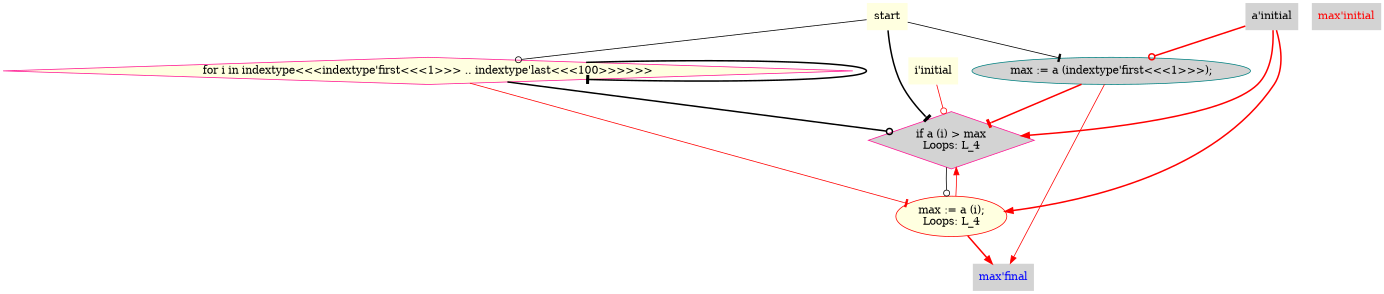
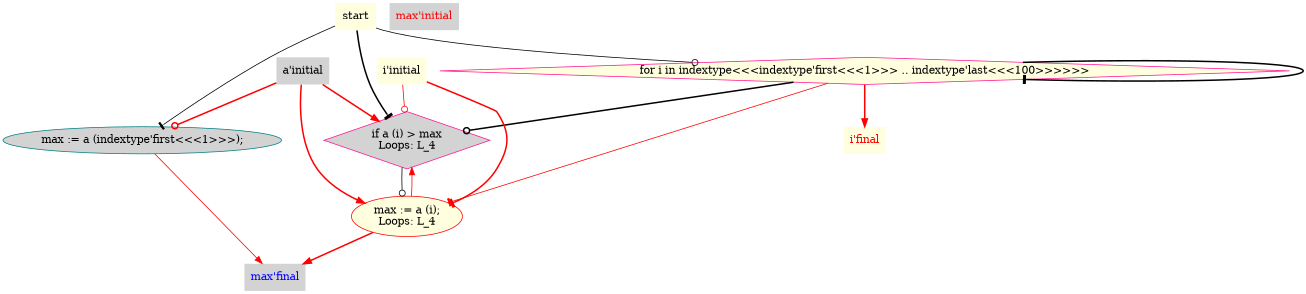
edge "max := a (indextype'first<<<1>>>);" -> "if a (i) > max Loops: L_4": removed
edge "i'initial" -> "max := a (i); Loops: L_4": added
node "i'final": added
